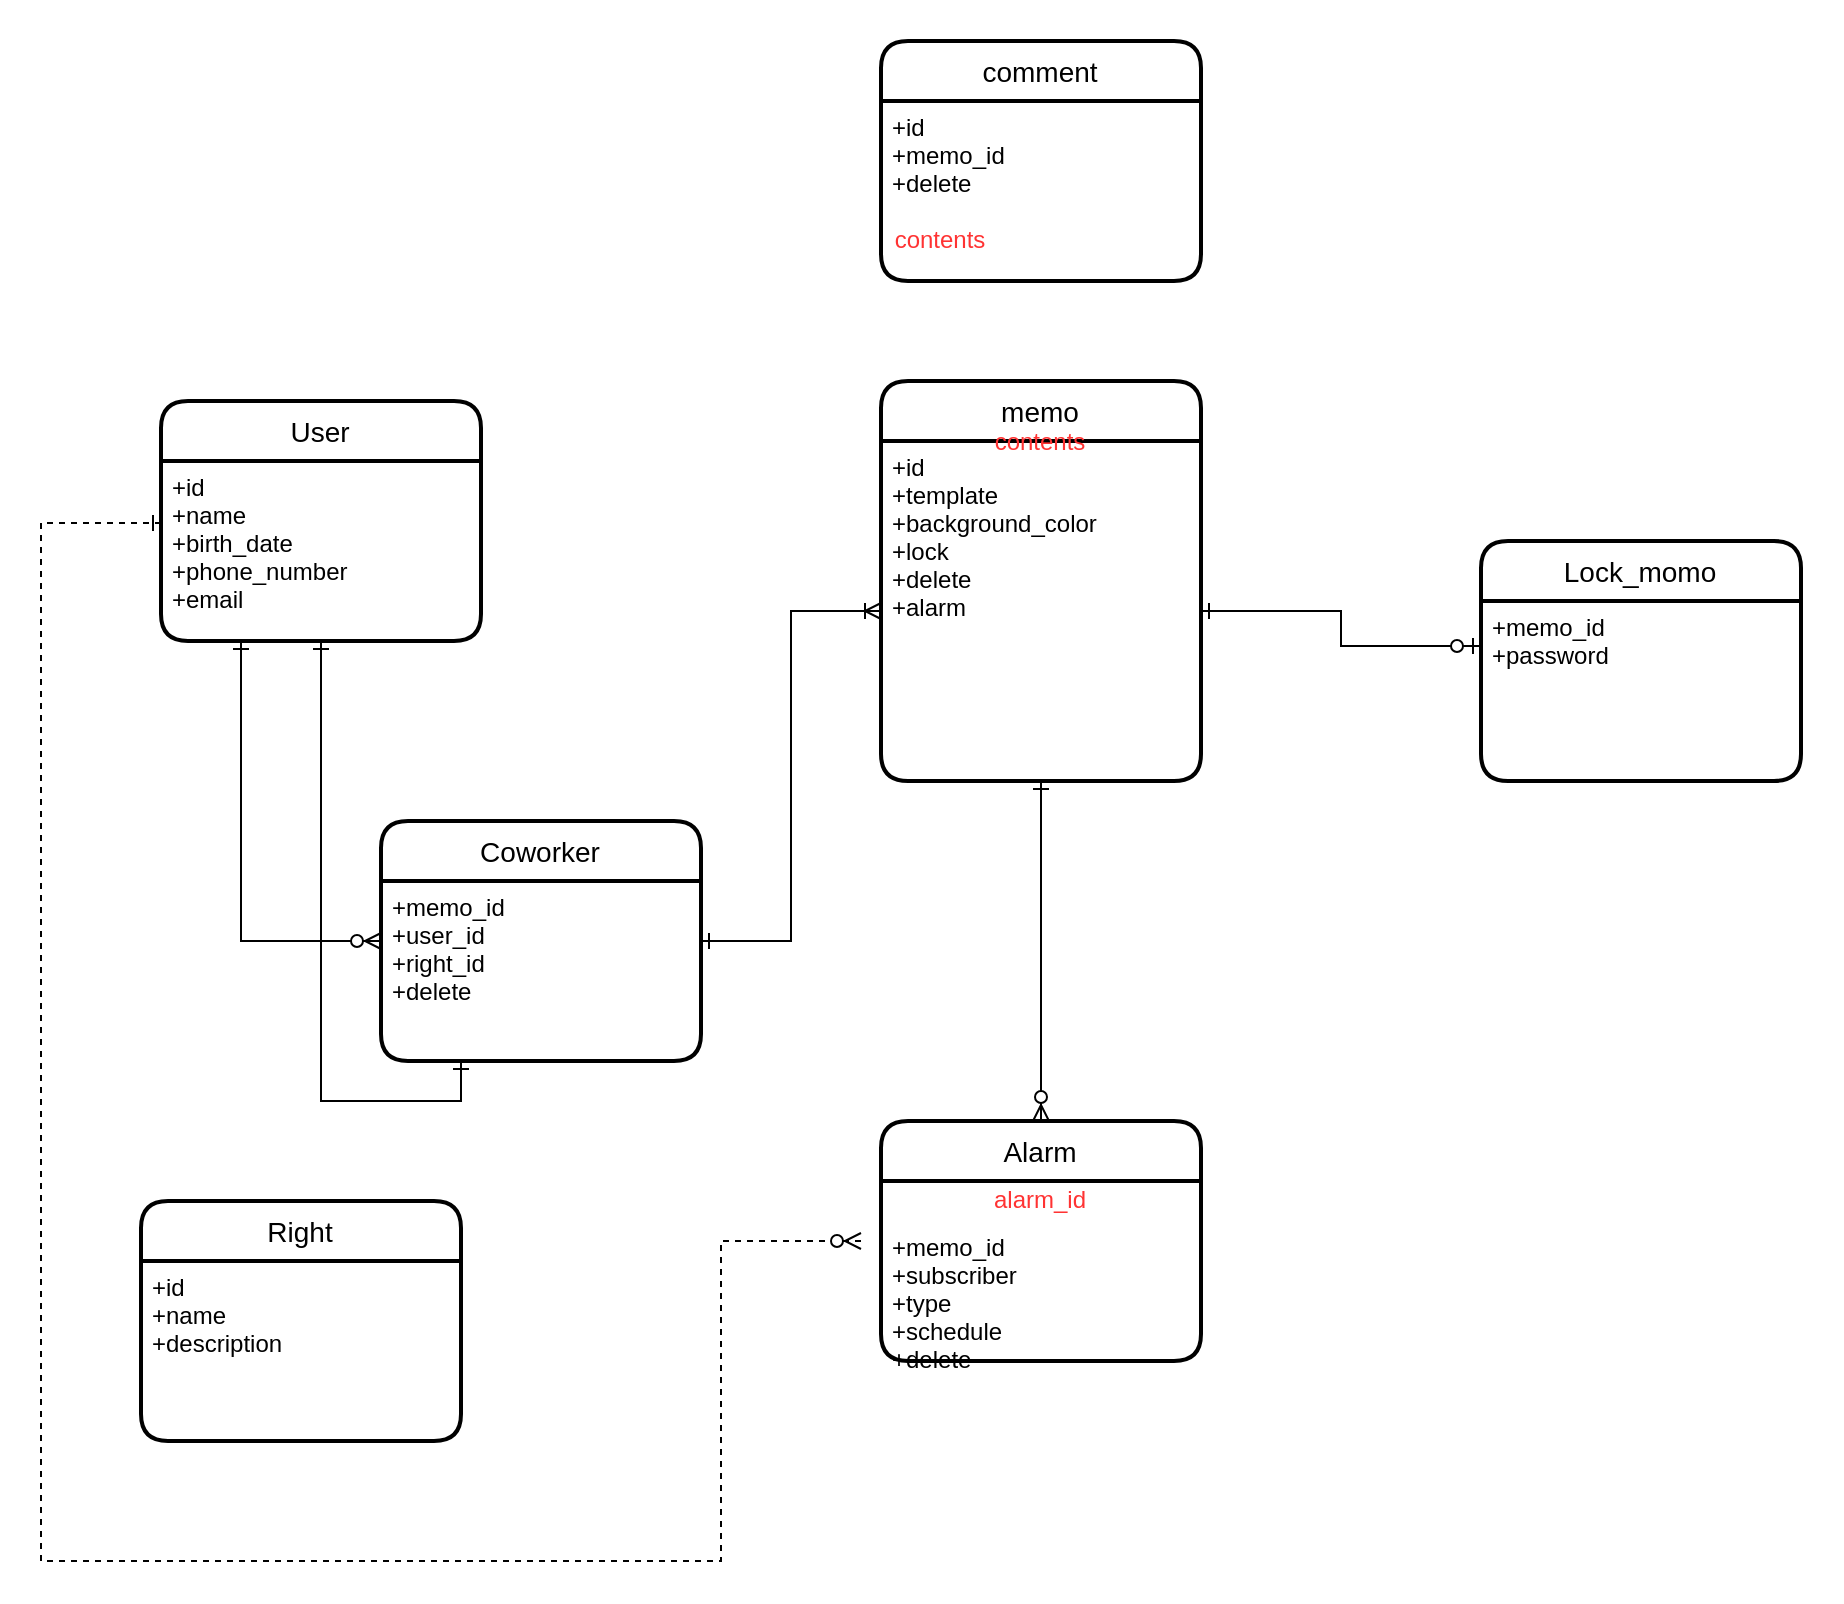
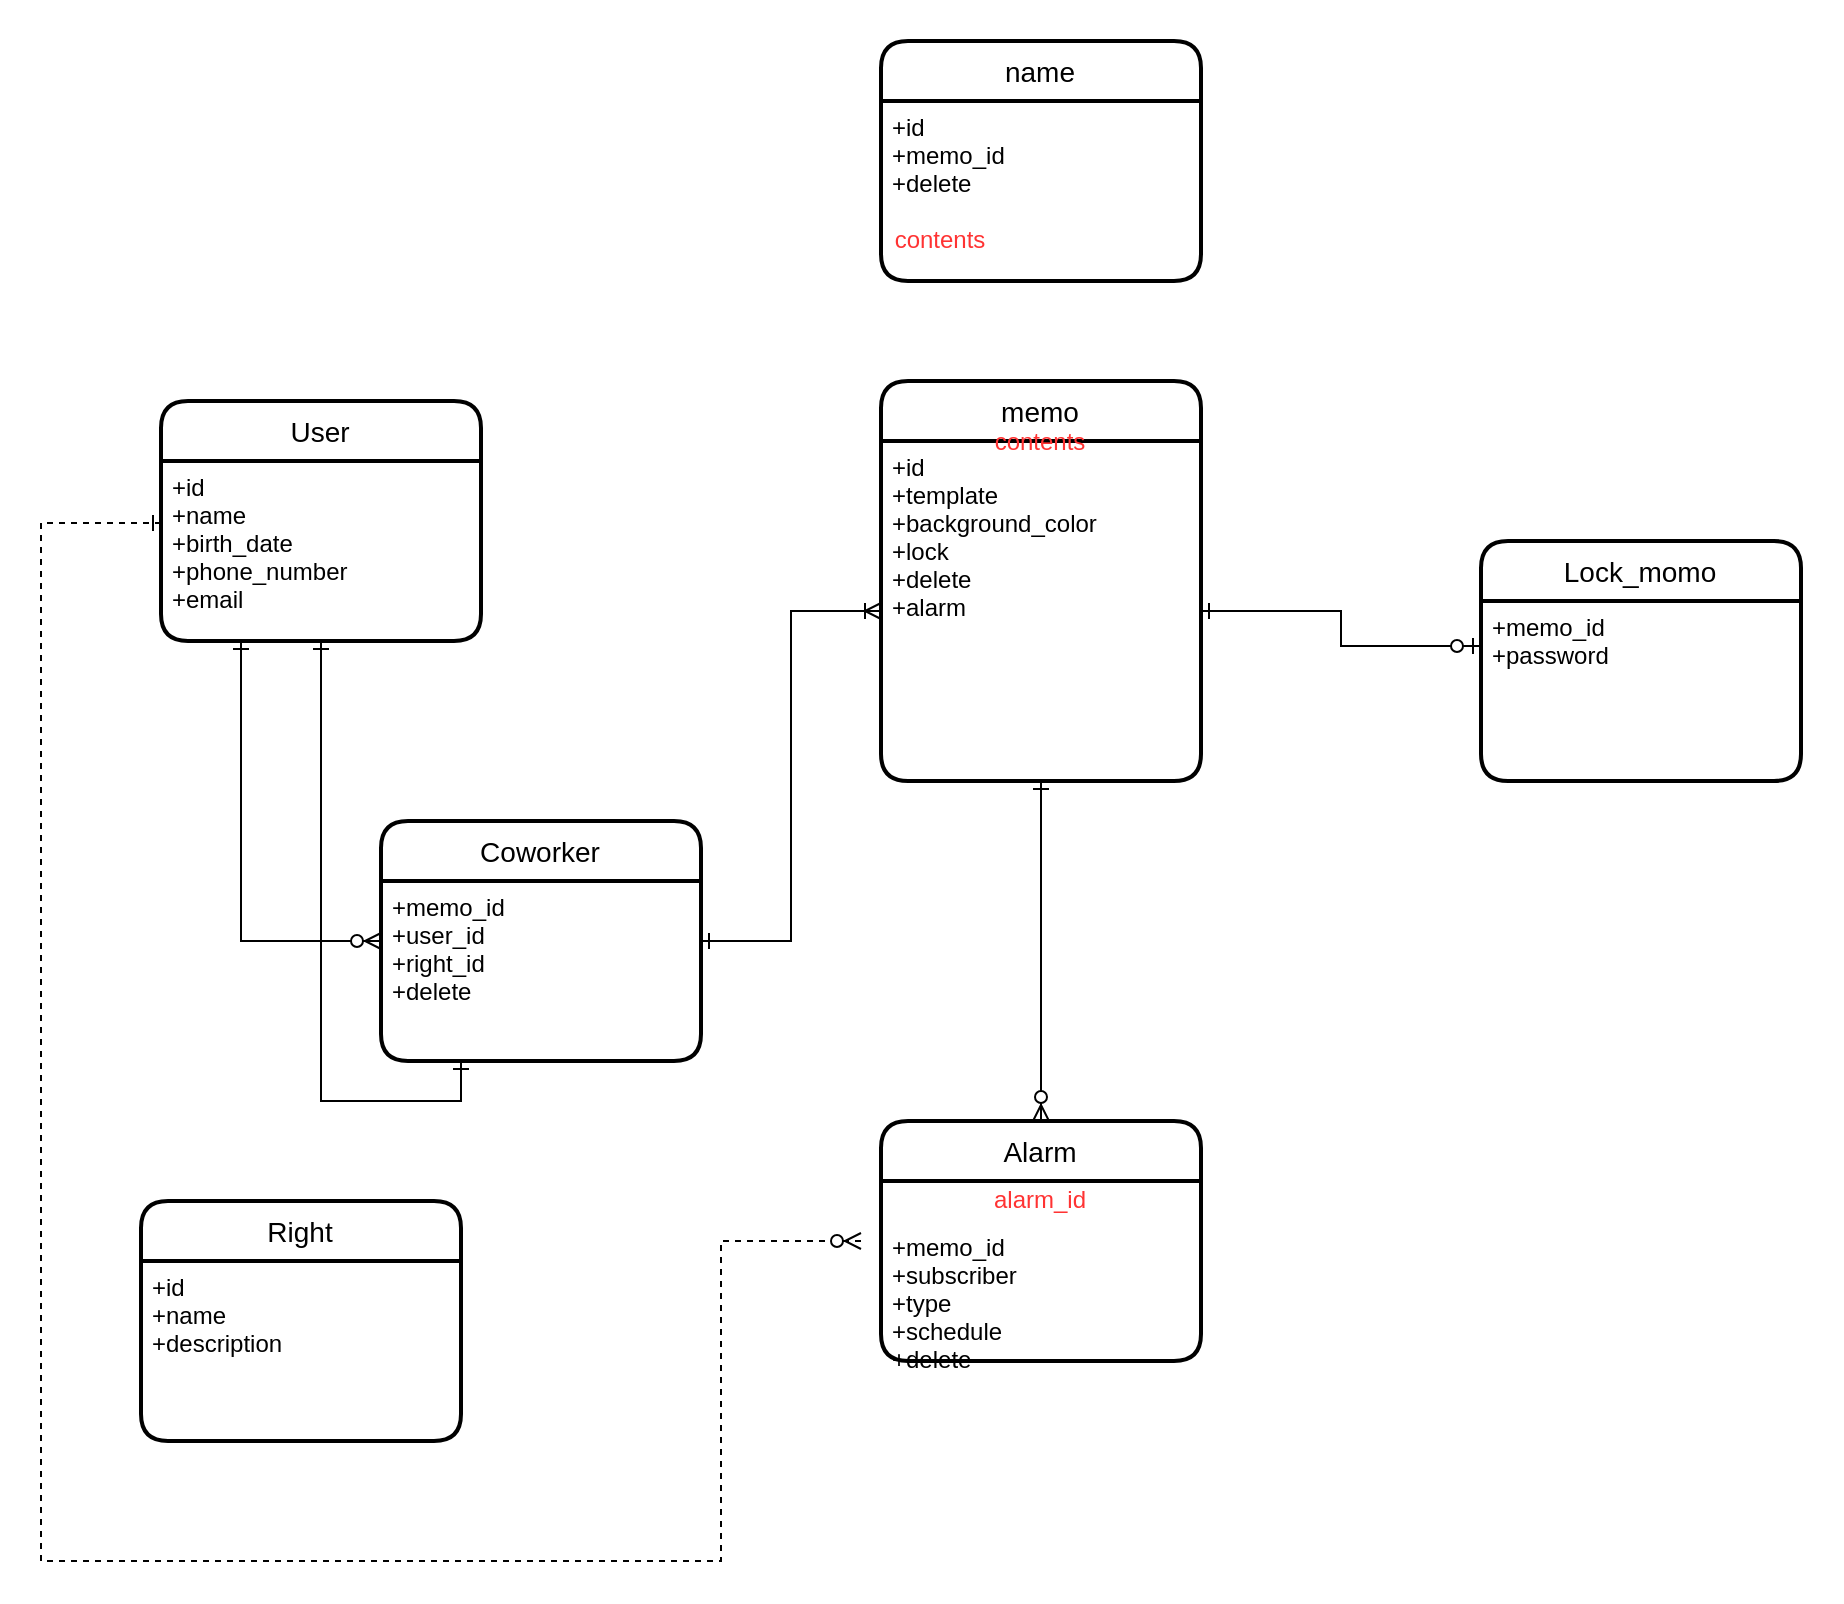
node "comment": label "comment" -> "name"
